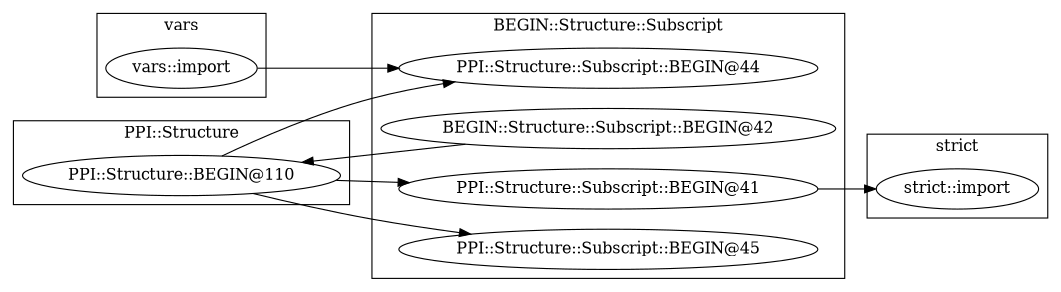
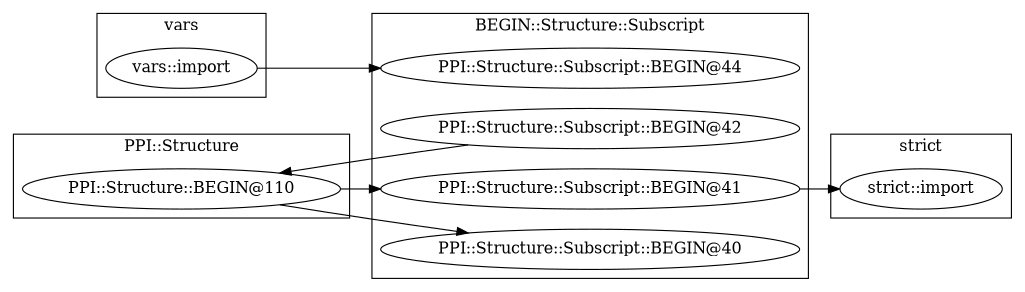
edge "PPI::Structure::BEGIN@110" -> "PPI::Structure::Subscript::BEGIN@44": removed
node "BEGIN::Structure::Subscript::BEGIN@42": label "BEGIN::Structure::Subscript::BEGIN@42" -> "PPI::Structure::Subscript::BEGIN@42"
node "PPI::Structure::Subscript::BEGIN@45": label "PPI::Structure::Subscript::BEGIN@45" -> "PPI::Structure::Subscript::BEGIN@40"
